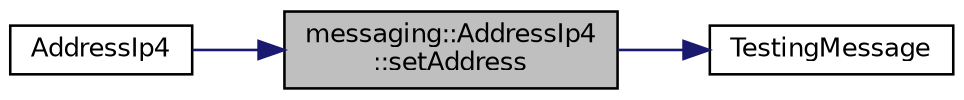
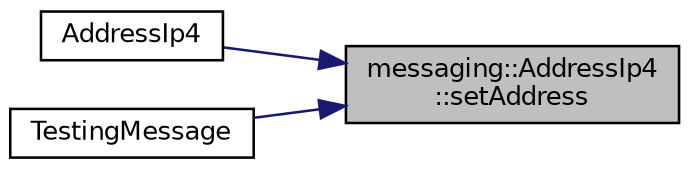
edge "messaging::AddressIp4 ::setAddress" -> "TestingMessage": reversed
